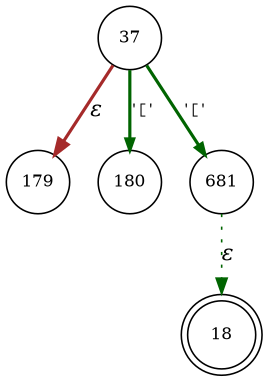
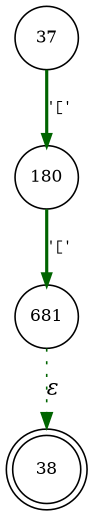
edge "37" -> "681": now "180" -> "681"
node "179": removed
node "18": label "18" -> "38"
